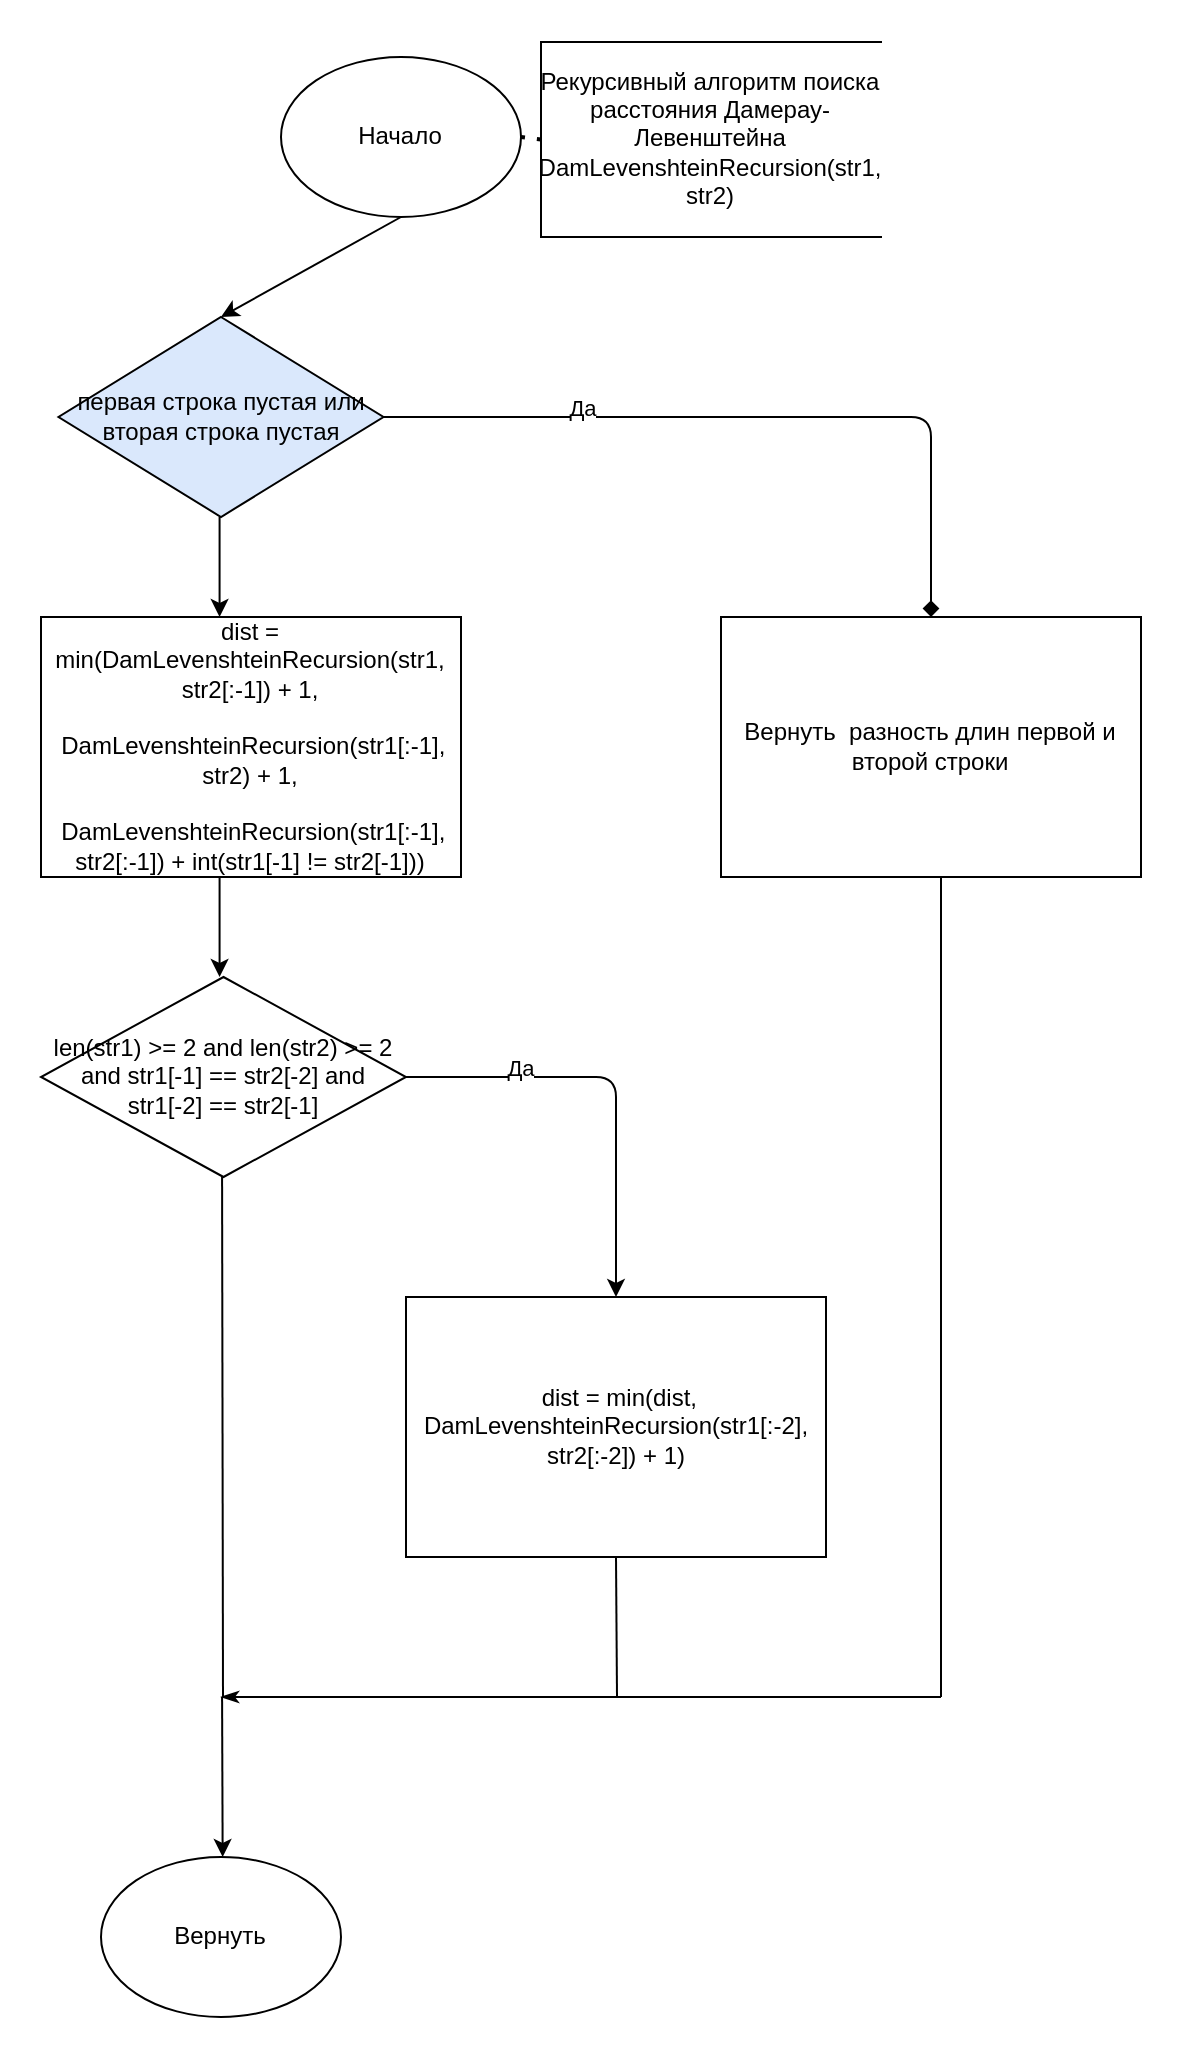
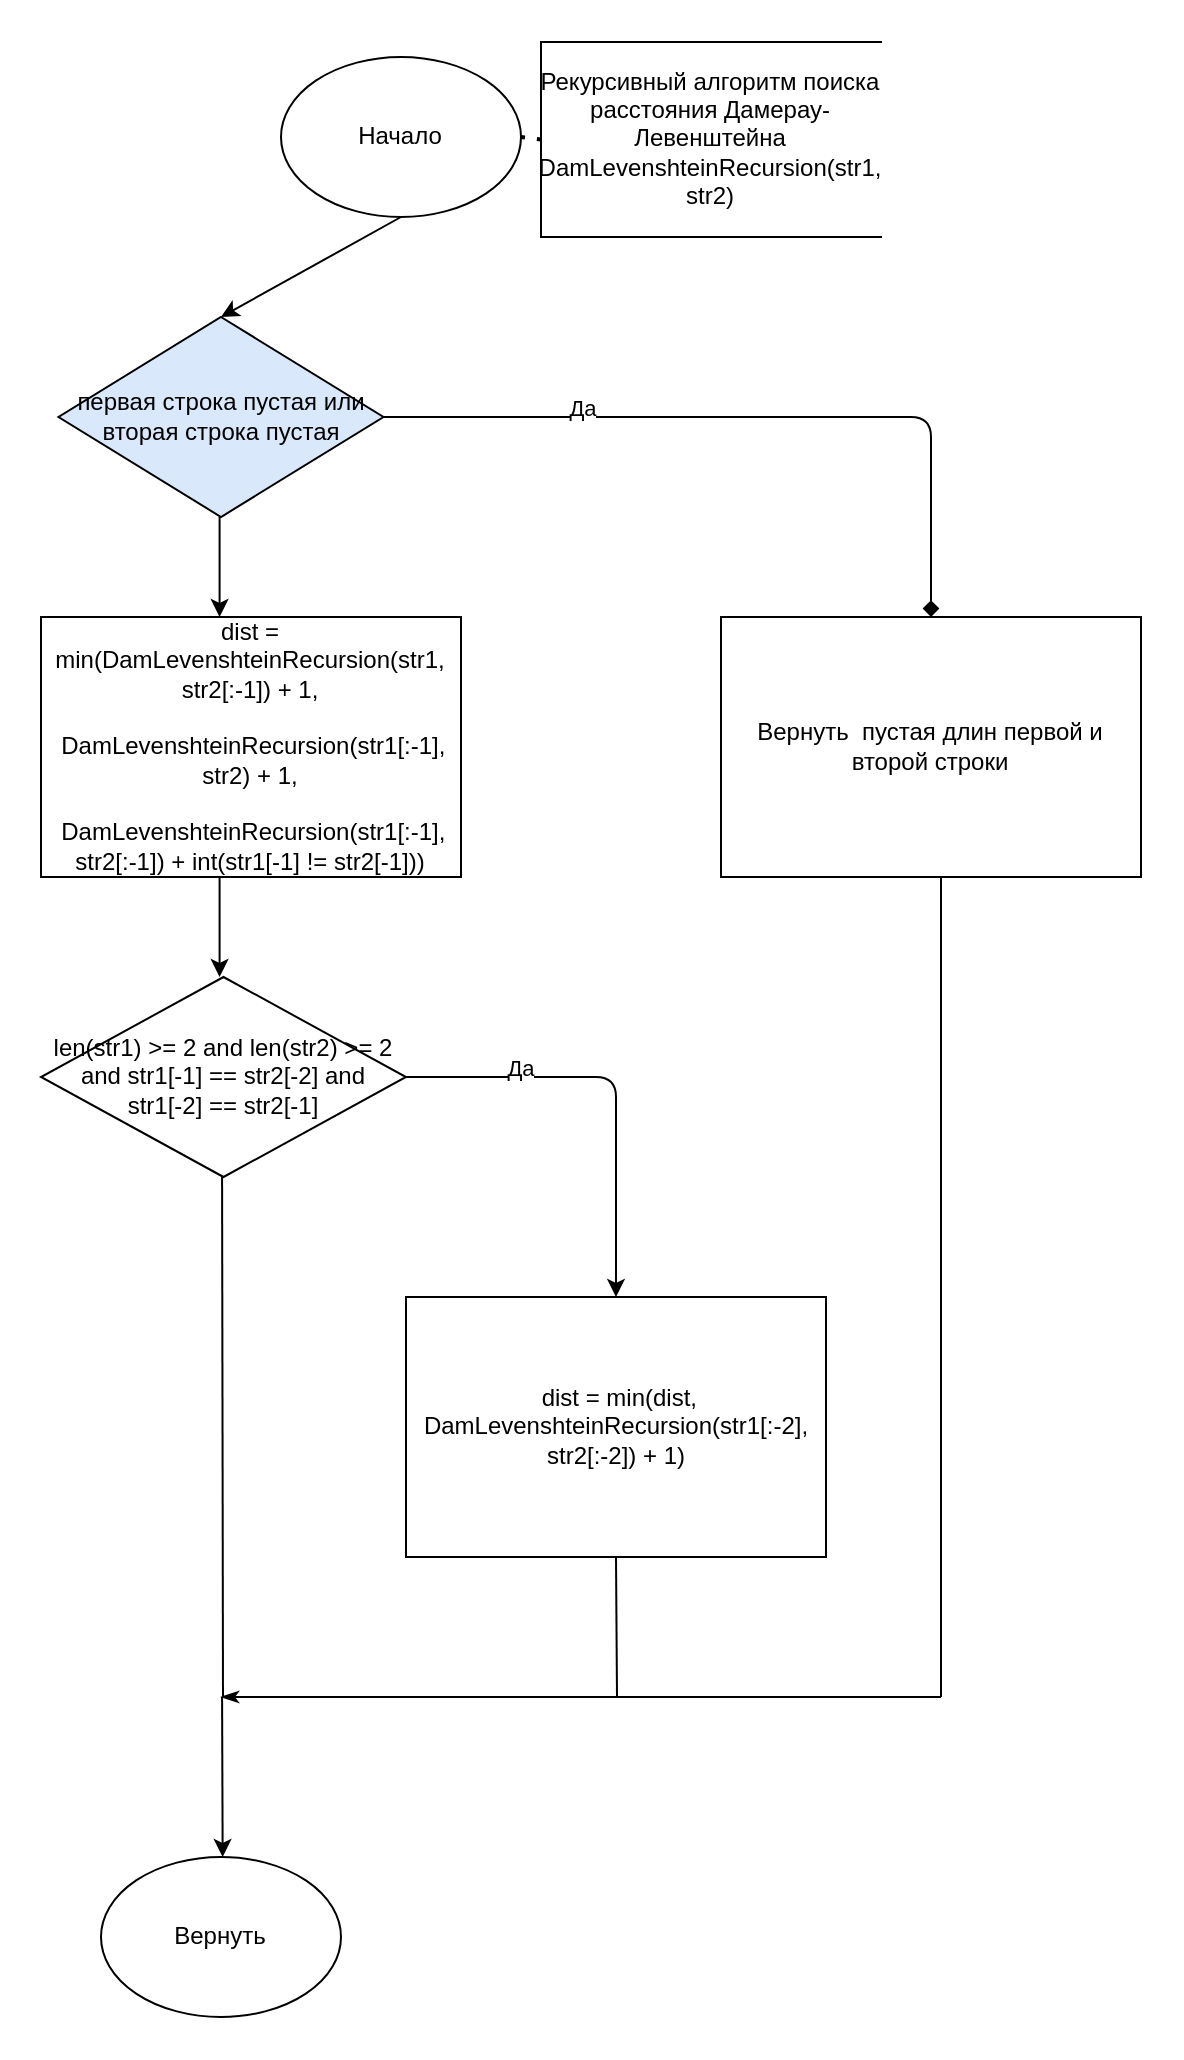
node "Вернуть разность длин первой и второй строки": label "Вернуть разность длин первой и второй строки" -> "Вернуть пустая длин первой и второй строки"
